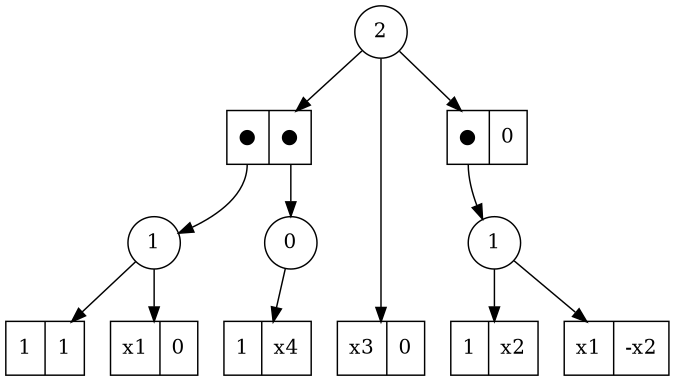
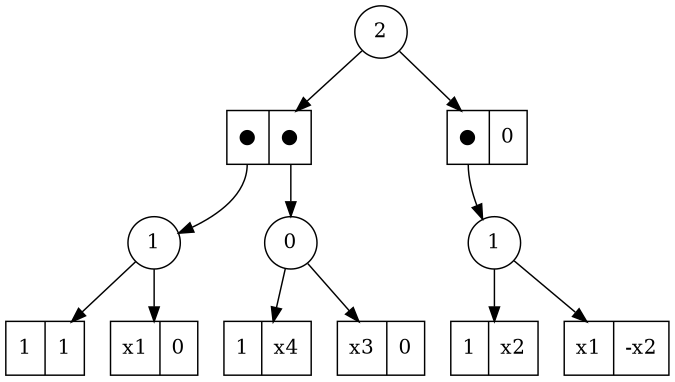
edge "2" -> "x3": now "0" -> "x3"
